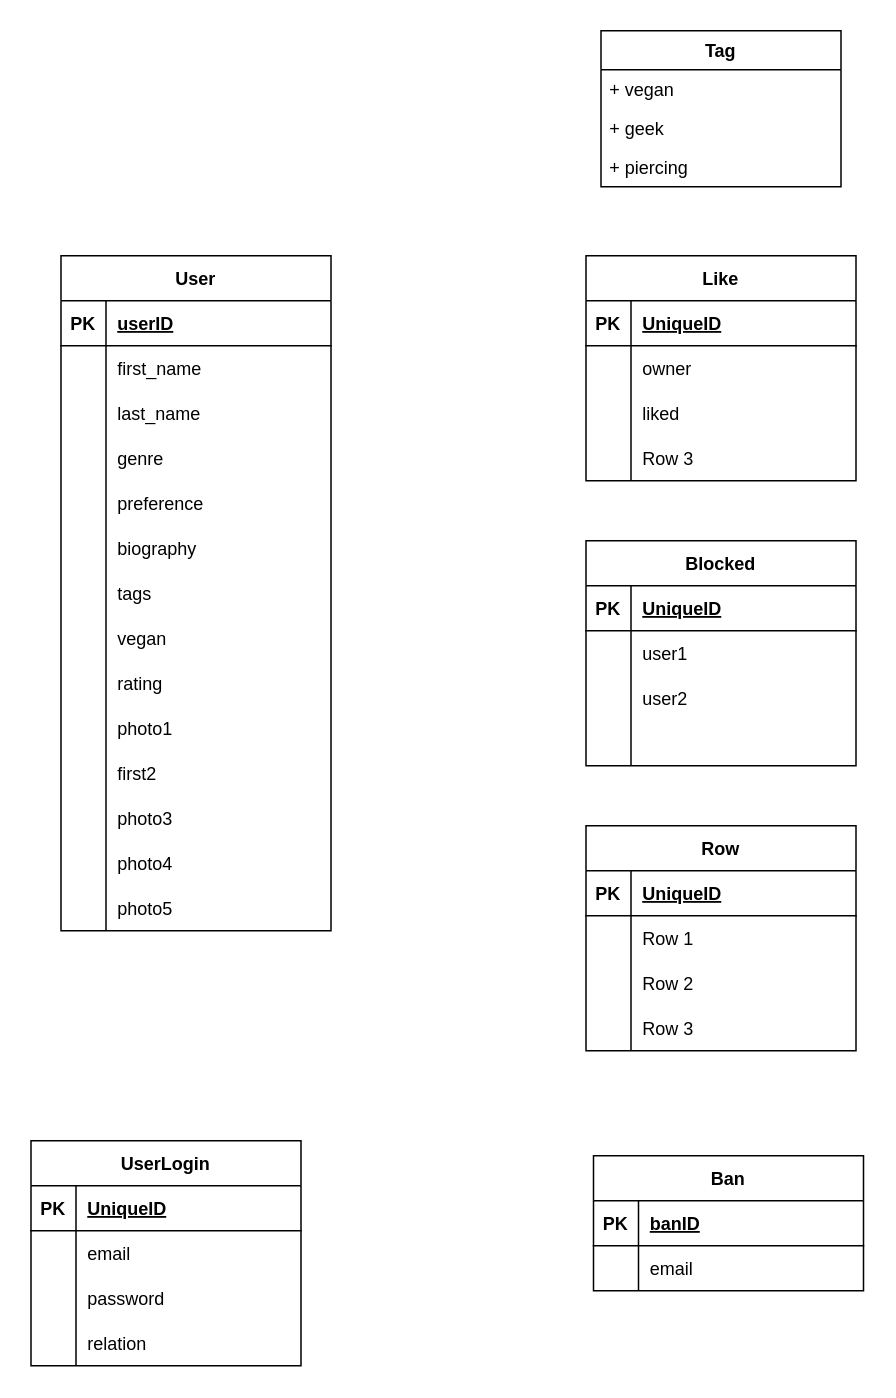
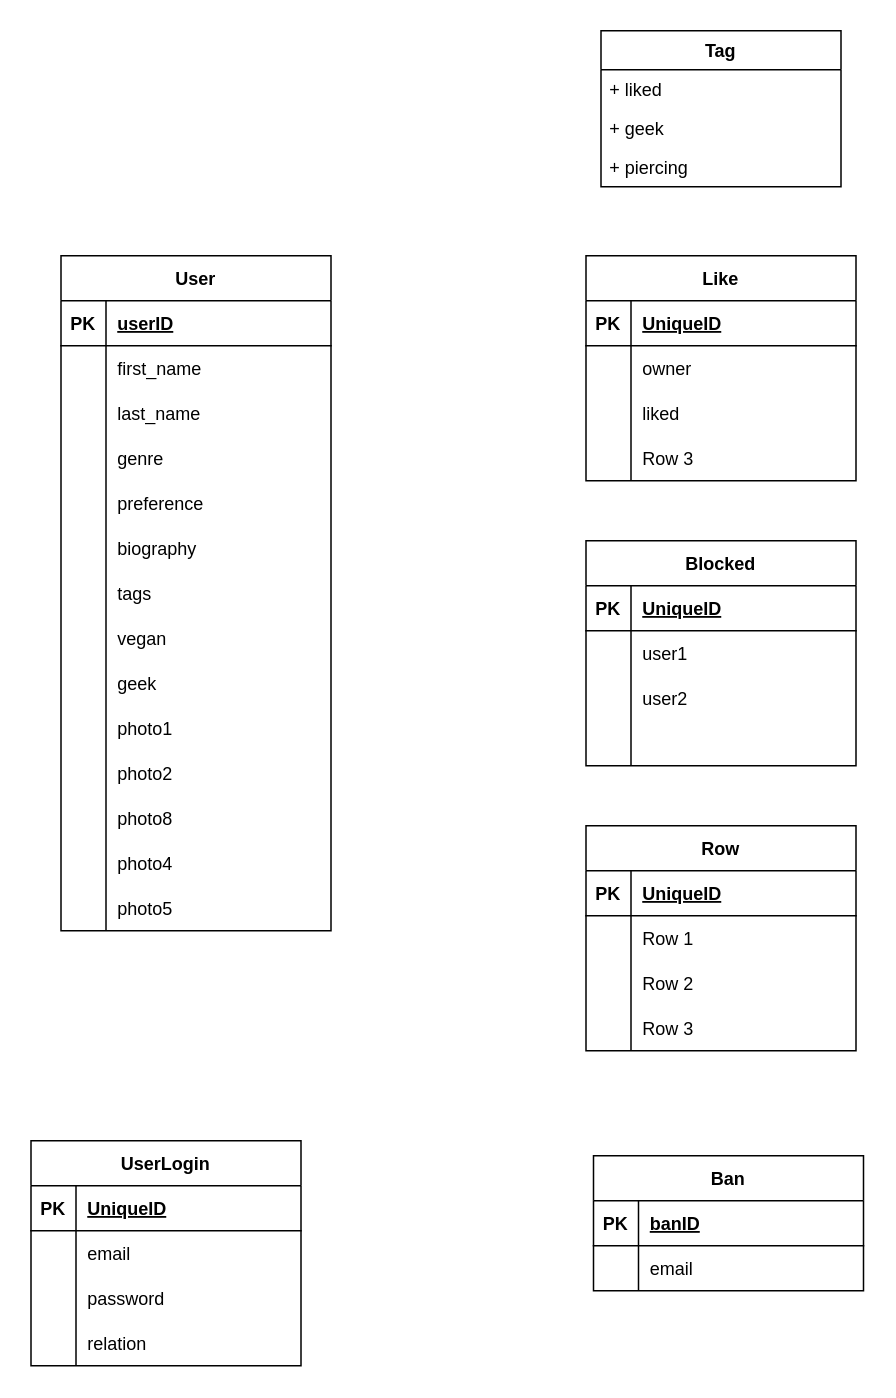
node "+ vegan": label "+ vegan" -> "+ liked"
node "rating": label "rating" -> "geek"
node "first2": label "first2" -> "photo2"
node "photo3": label "photo3" -> "photo8"
